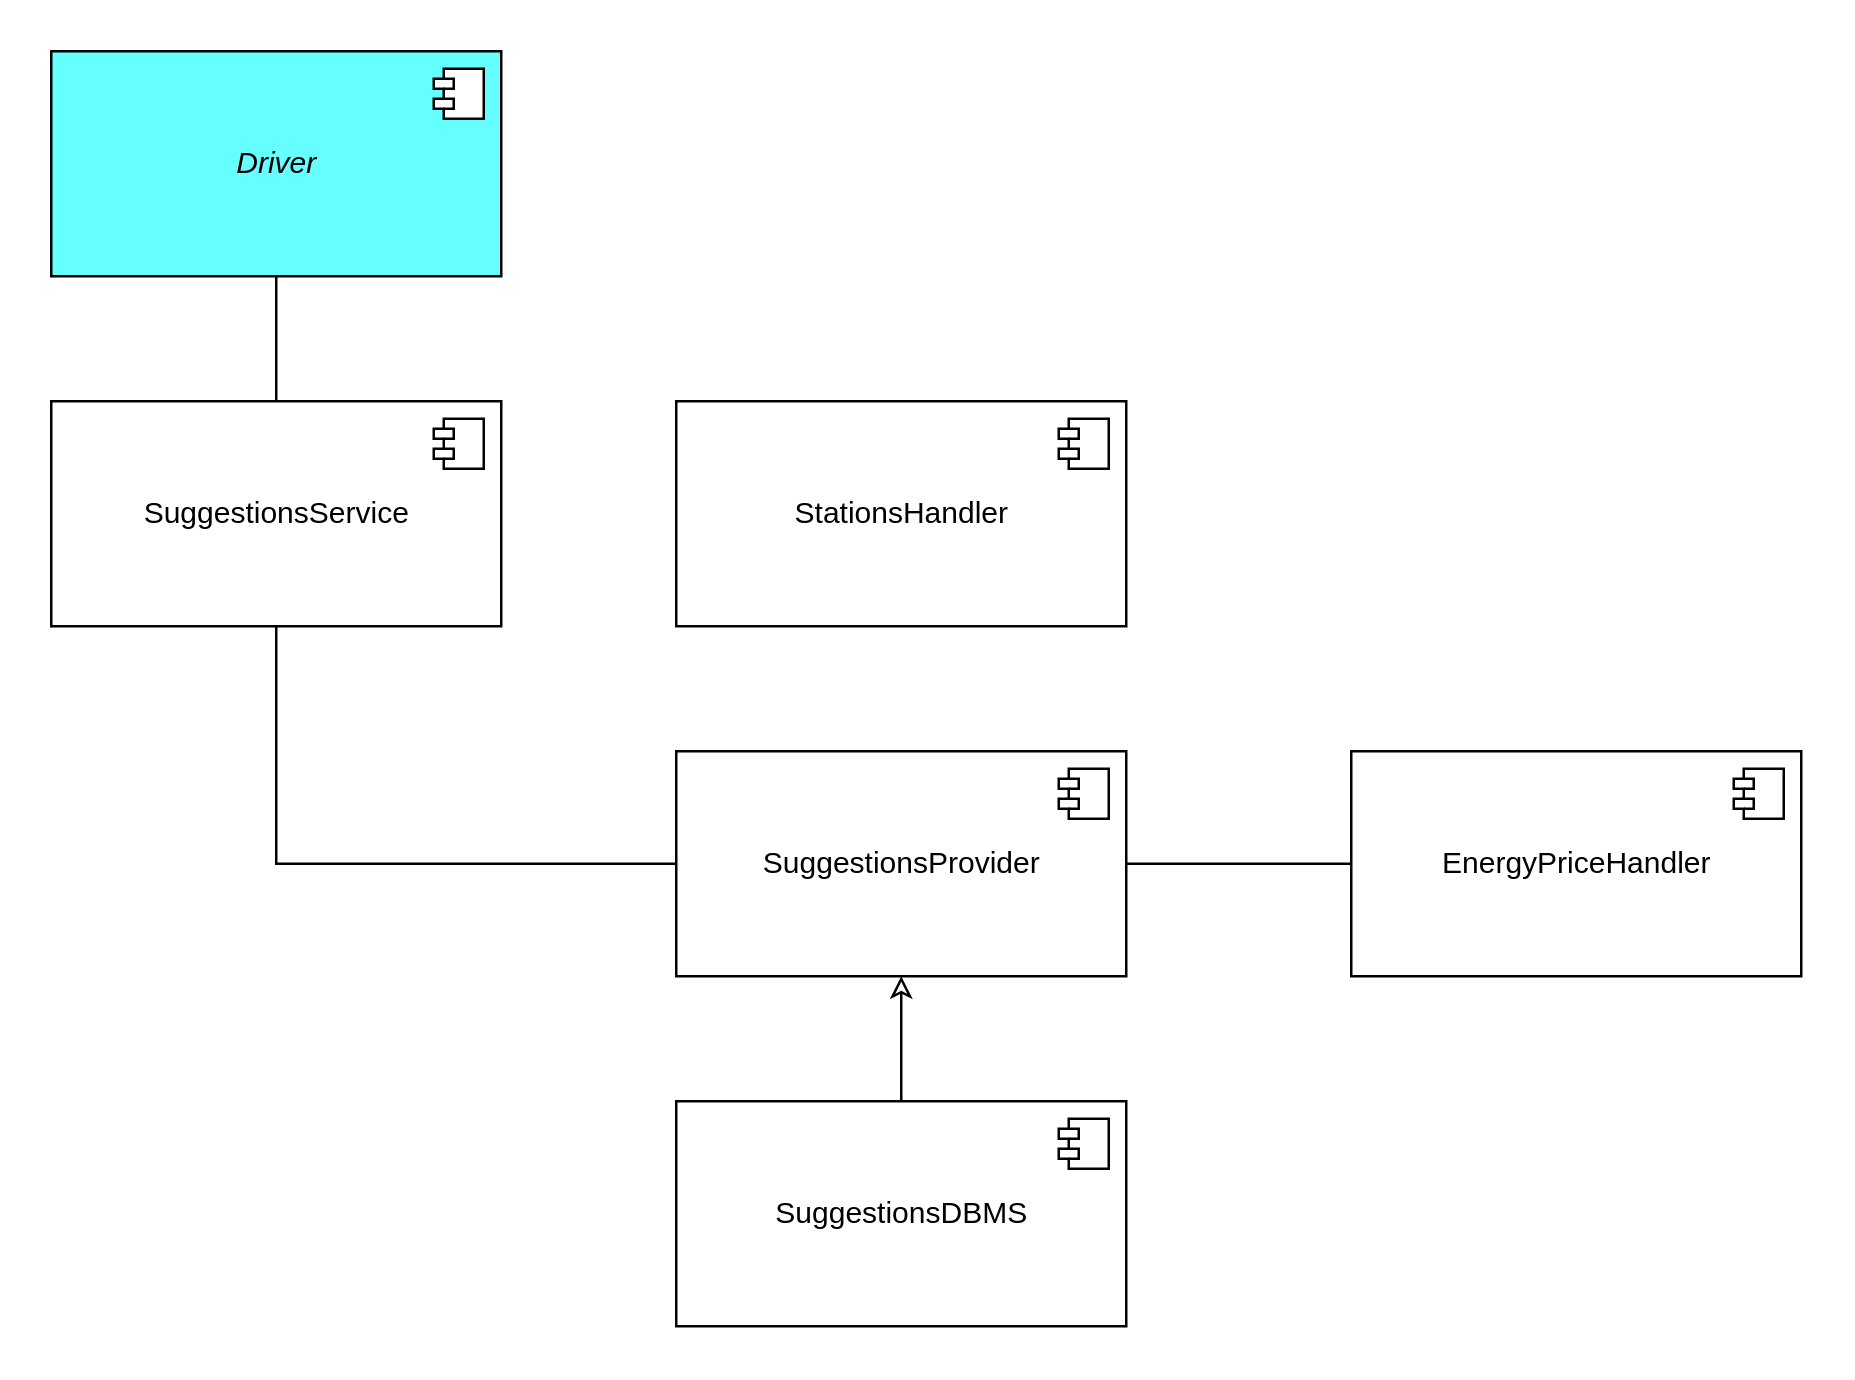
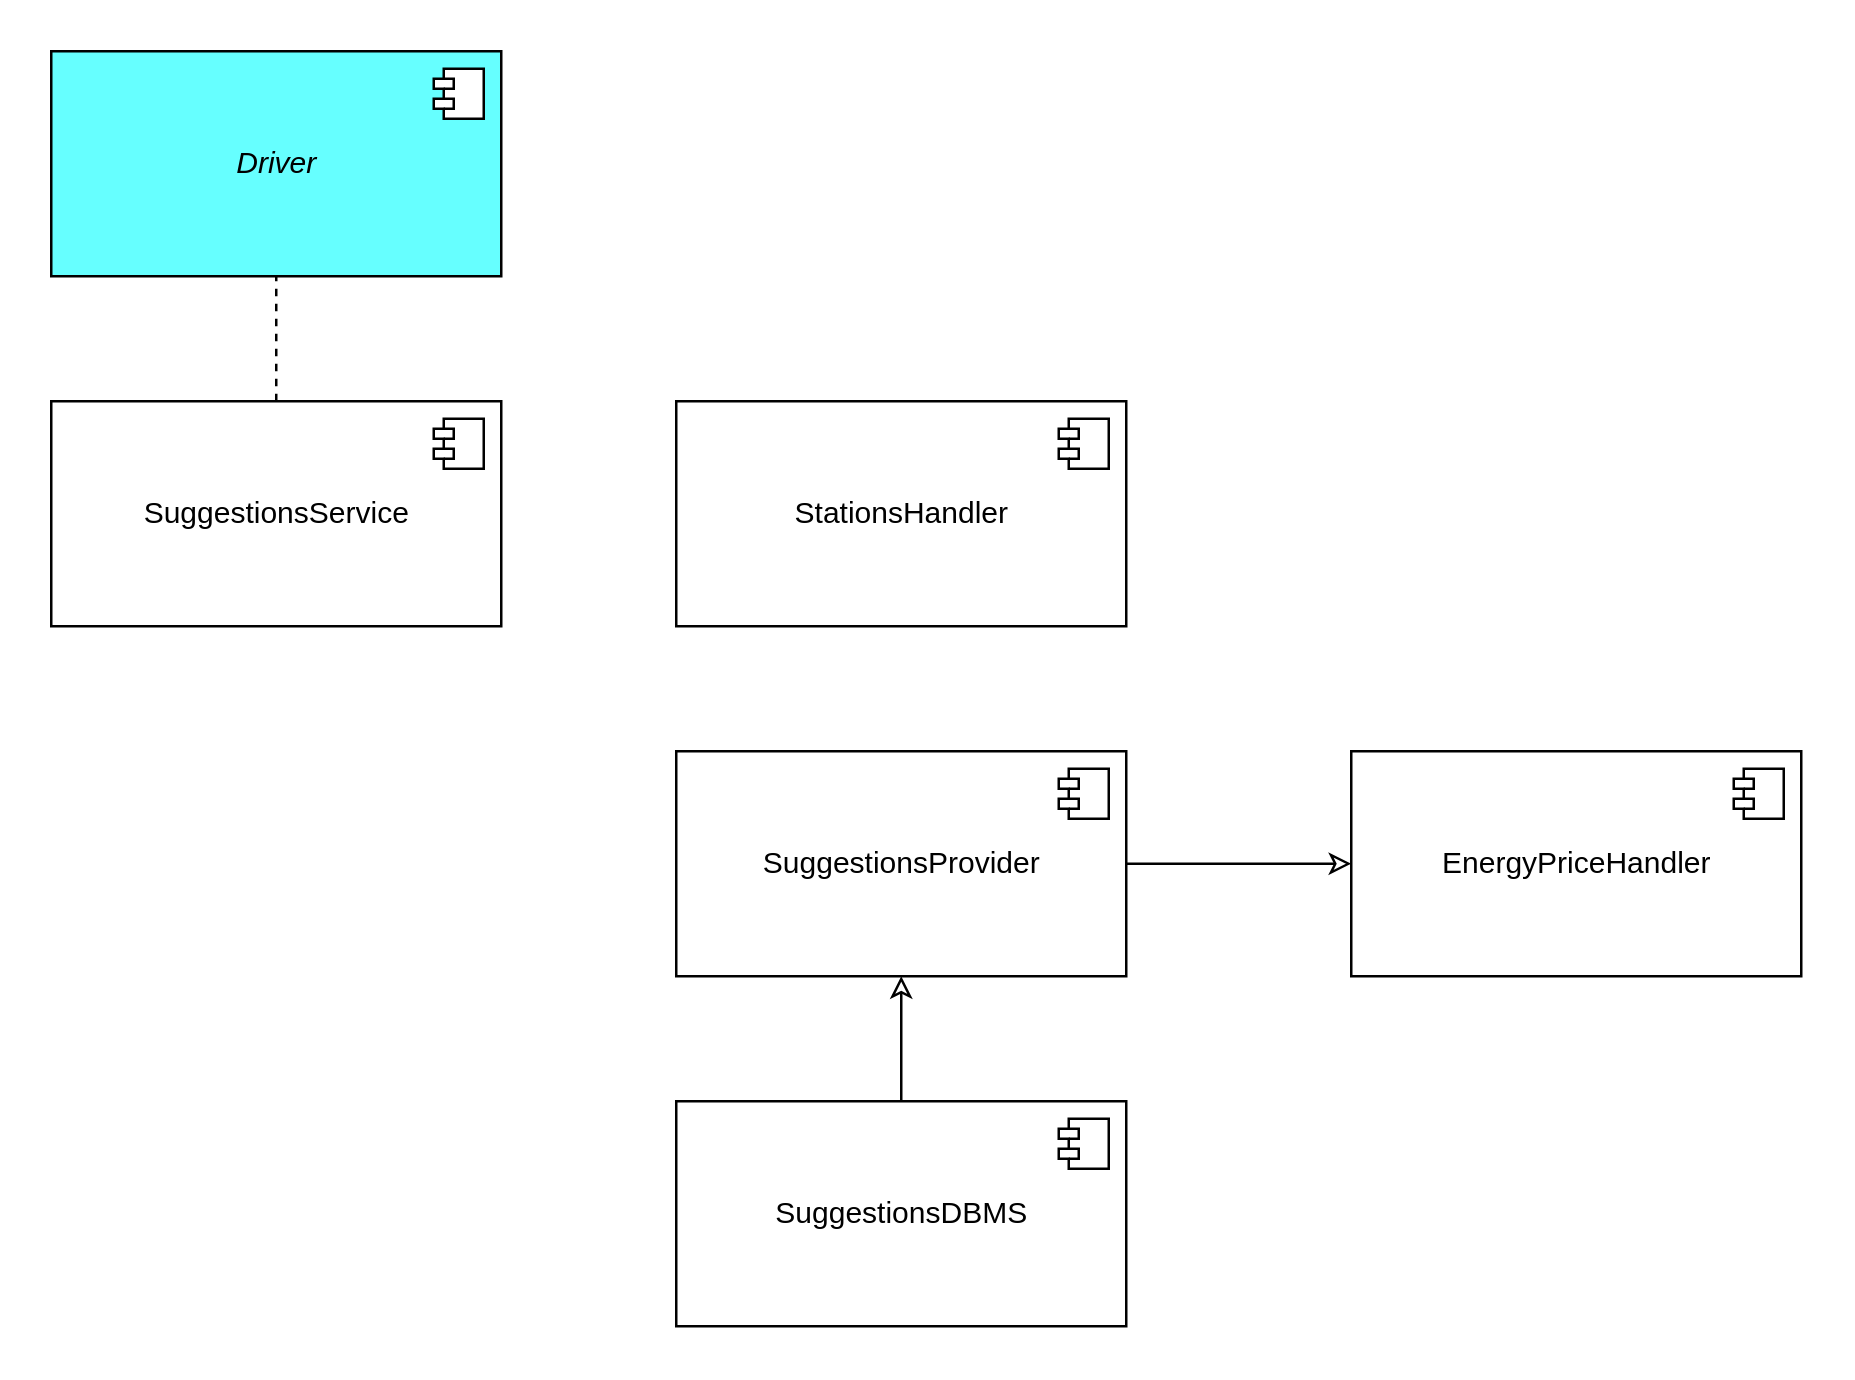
edge "Driver" -- "SuggestionsService": style solid -> dashed
edge "SuggestionsService" -- "SuggestionsProvider": removed
edge "SuggestionsProvider" -- "EnergyPriceHandler": arrowhead none -> classic
